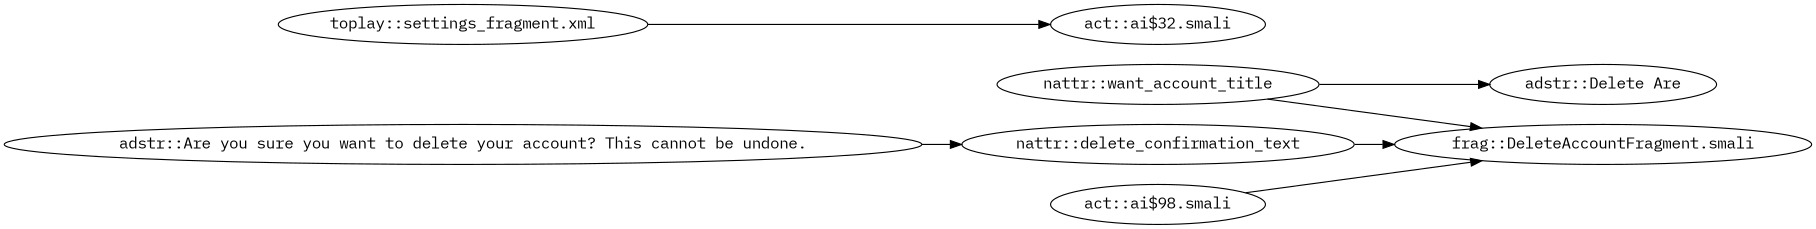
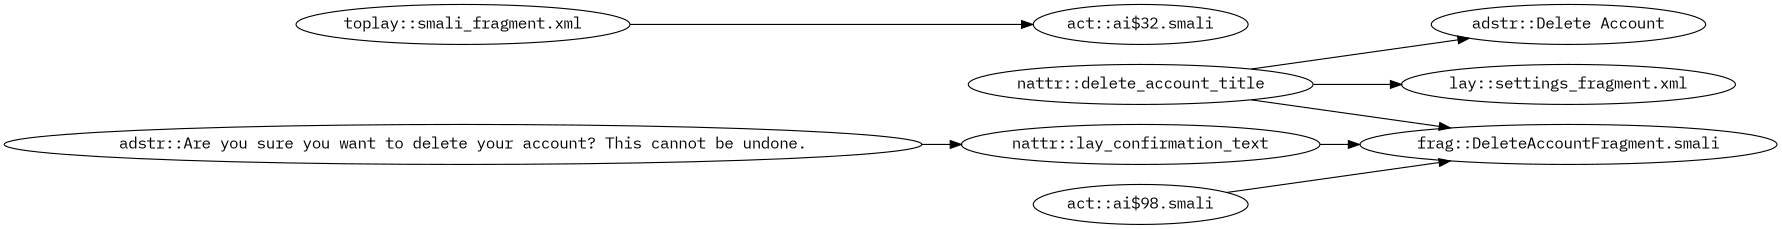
node "toplay::settings_fragment.xml": label "toplay::settings_fragment.xml" -> "toplay::smali_fragment.xml"
node "nattr::want_account_title": label "nattr::want_account_title" -> "nattr::delete_account_title"
node "lay::settings_fragment.xml": added
node "adstr::Delete Are": label "adstr::Delete Are" -> "adstr::Delete Account"
node "nattr::delete_confirmation_text": label "nattr::delete_confirmation_text" -> "nattr::lay_confirmation_text"
